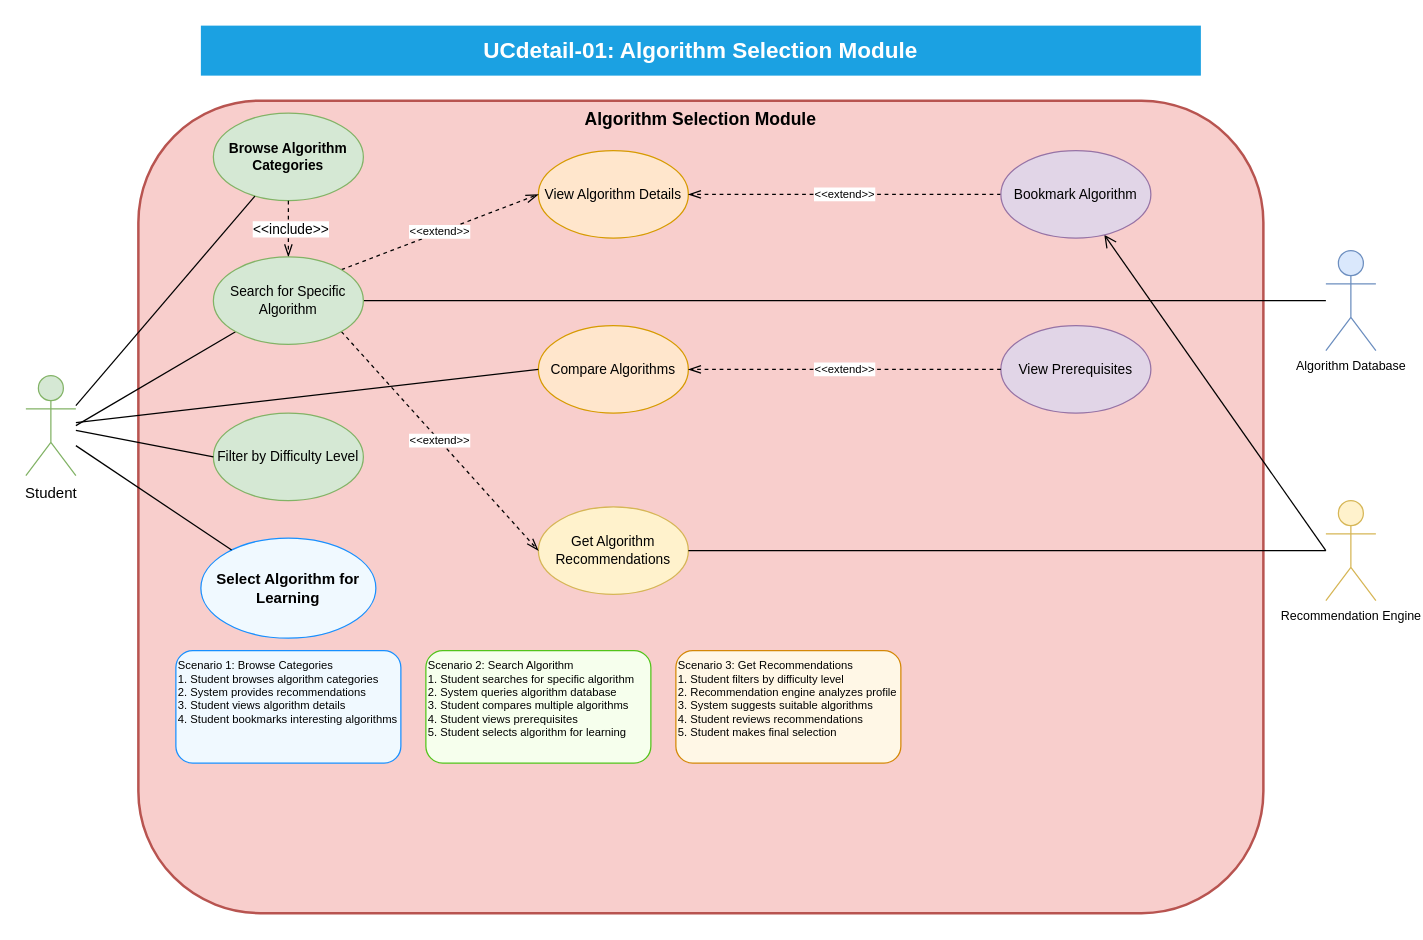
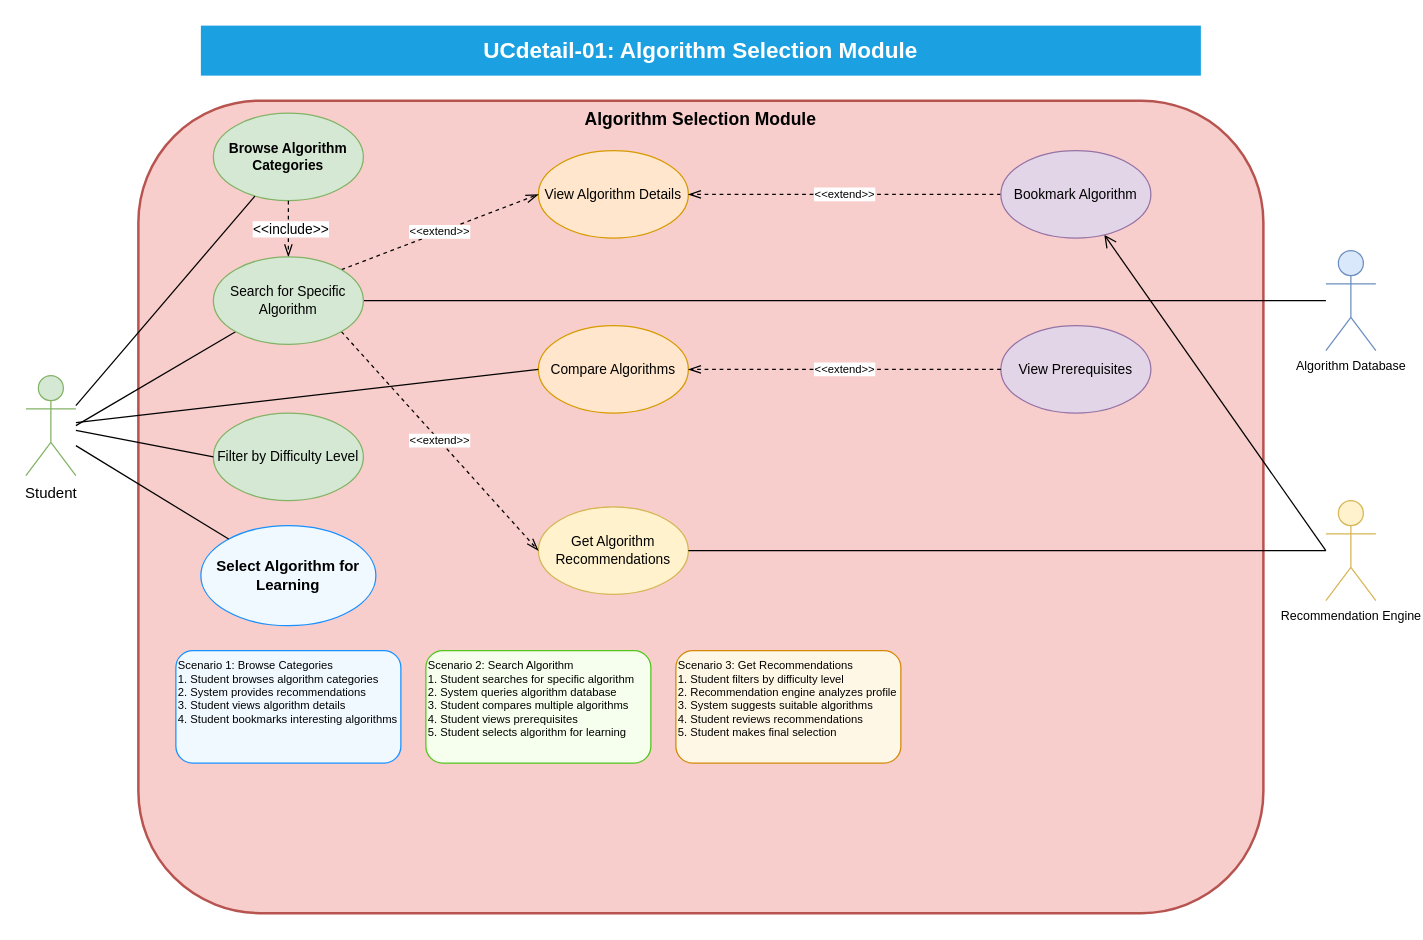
node "Select Algorithm for Learning": moved (288, 588) -> (288, 576)
